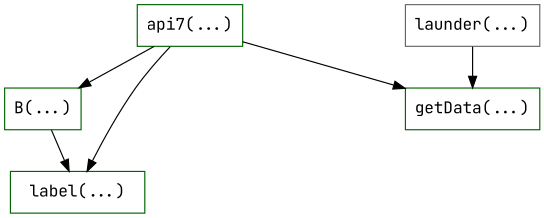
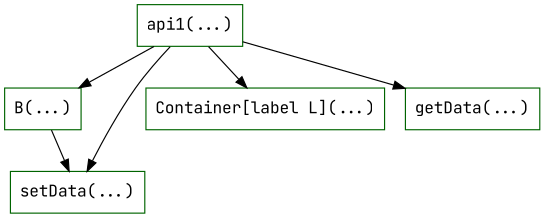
node "api7(...)": label "api7(...)" -> "api1(...)"
node "launder(...)": removed
node "Container[label L](...)": added
node "label(...)": label "label(...)" -> "setData(...)"
